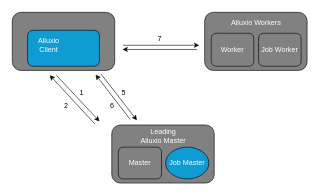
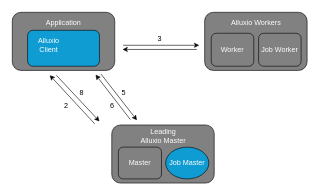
node "Application": added
node "7": label "7" -> "3"
node "1": label "1" -> "8"
